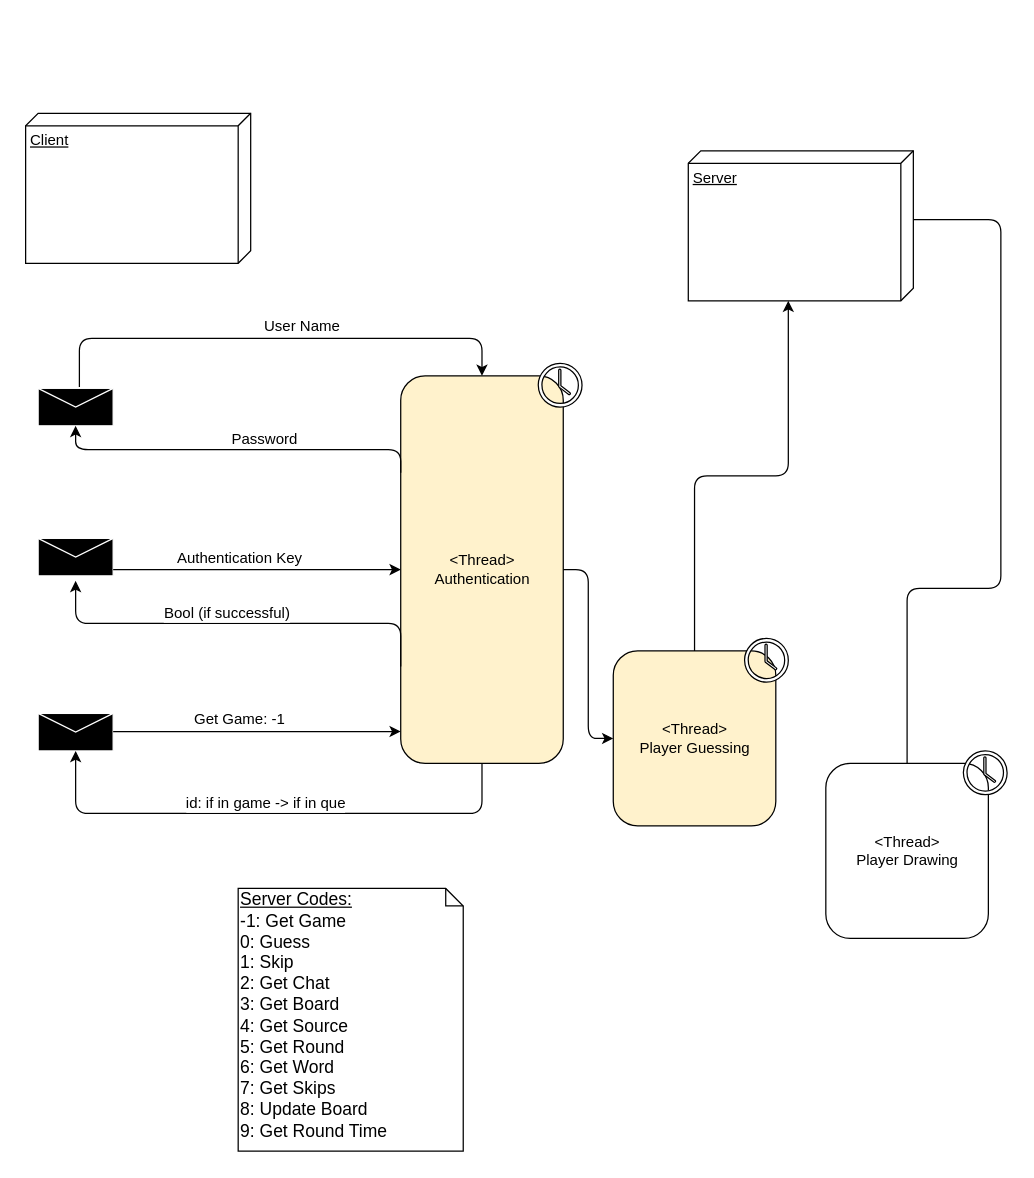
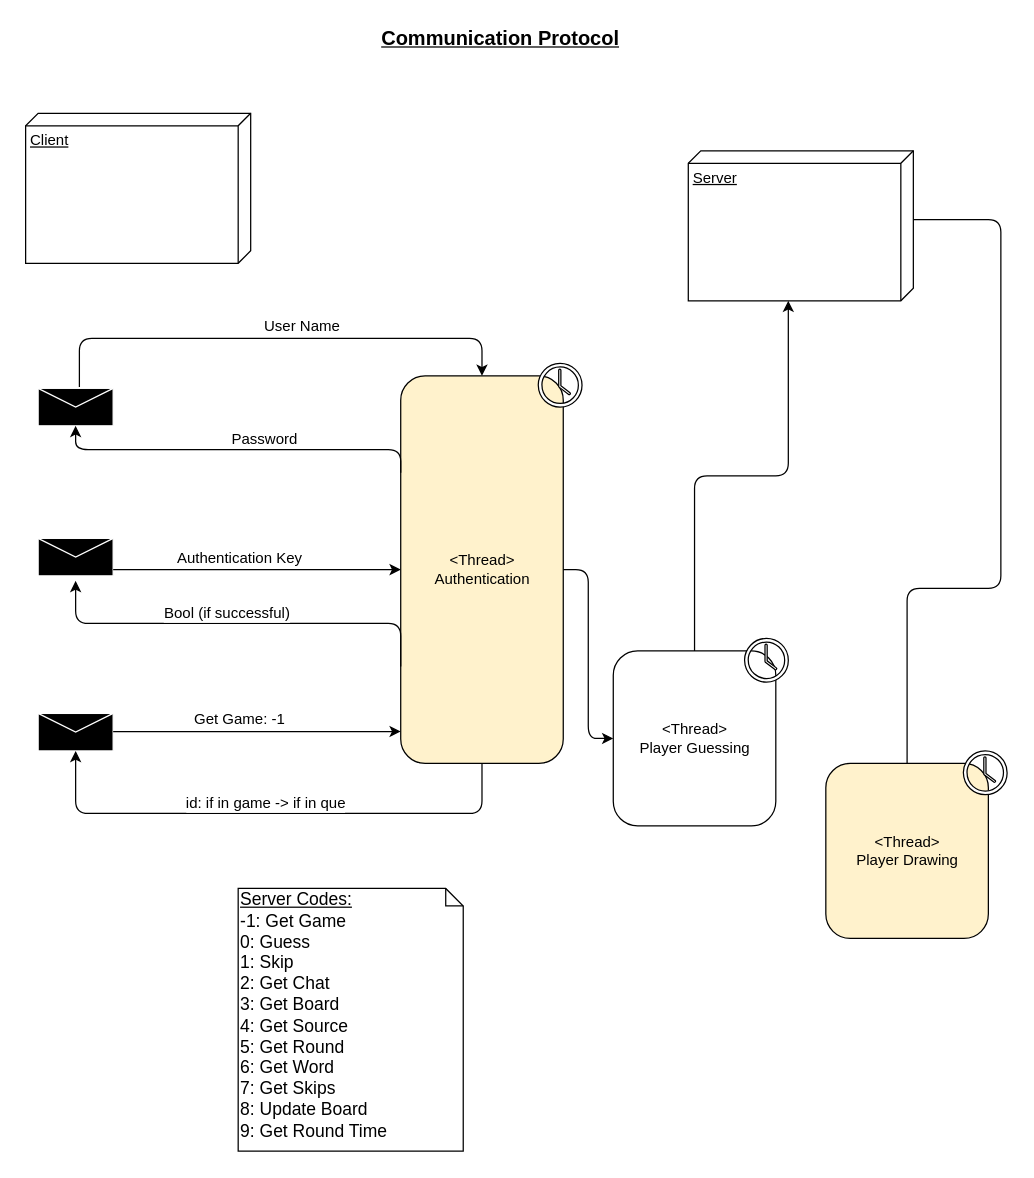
node "Communication Protocol": added
node "<Thread> Player Guessing": fillcolor #fff2cc -> #ffffff
node "<Thread> Player Drawing": fillcolor #ffffff -> #fff2cc
